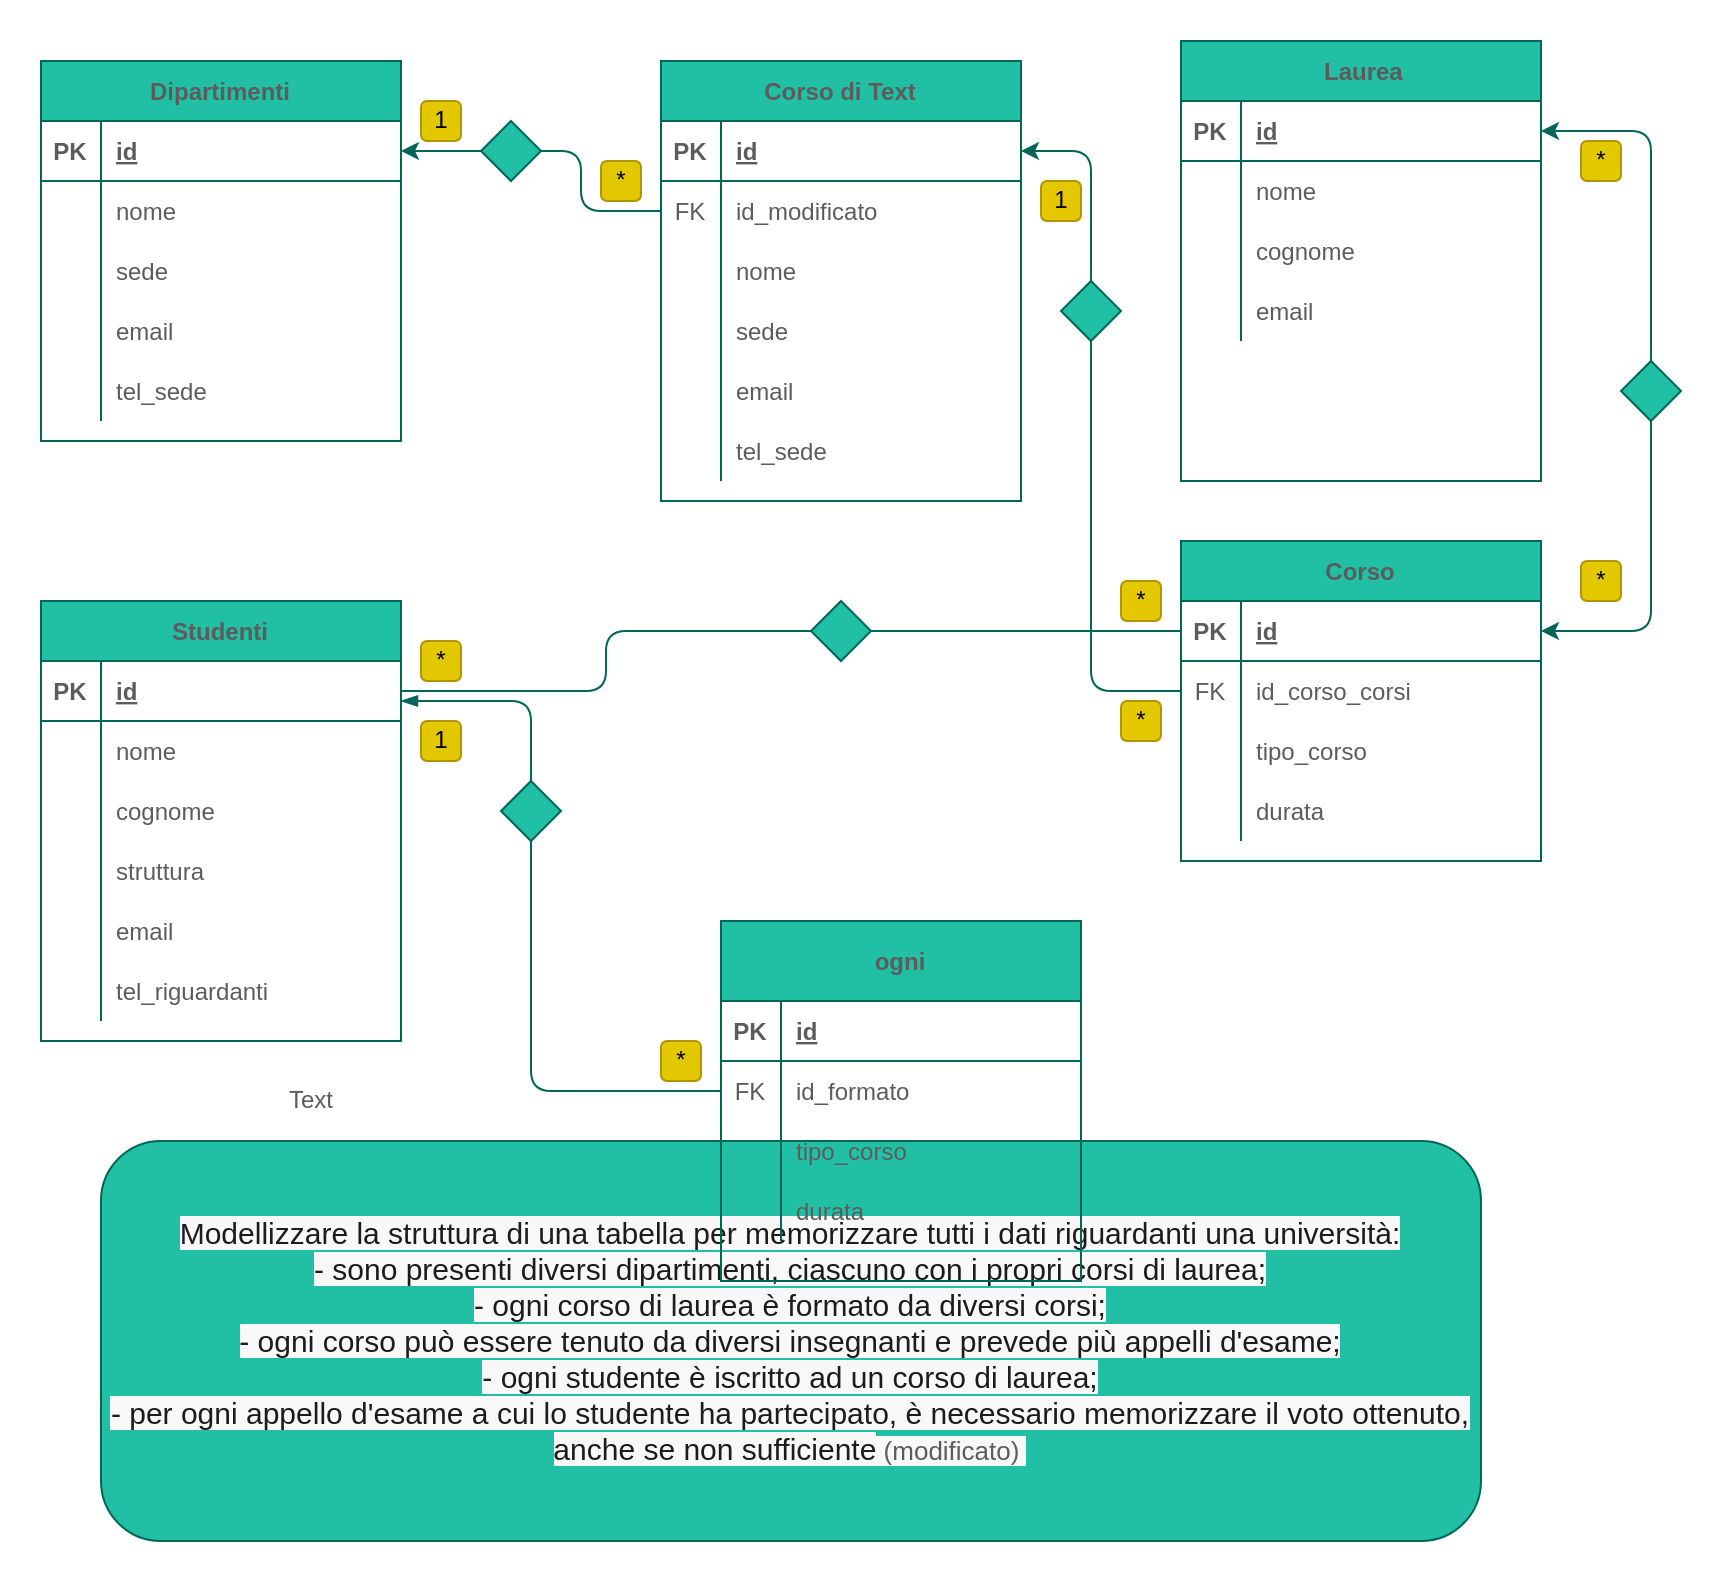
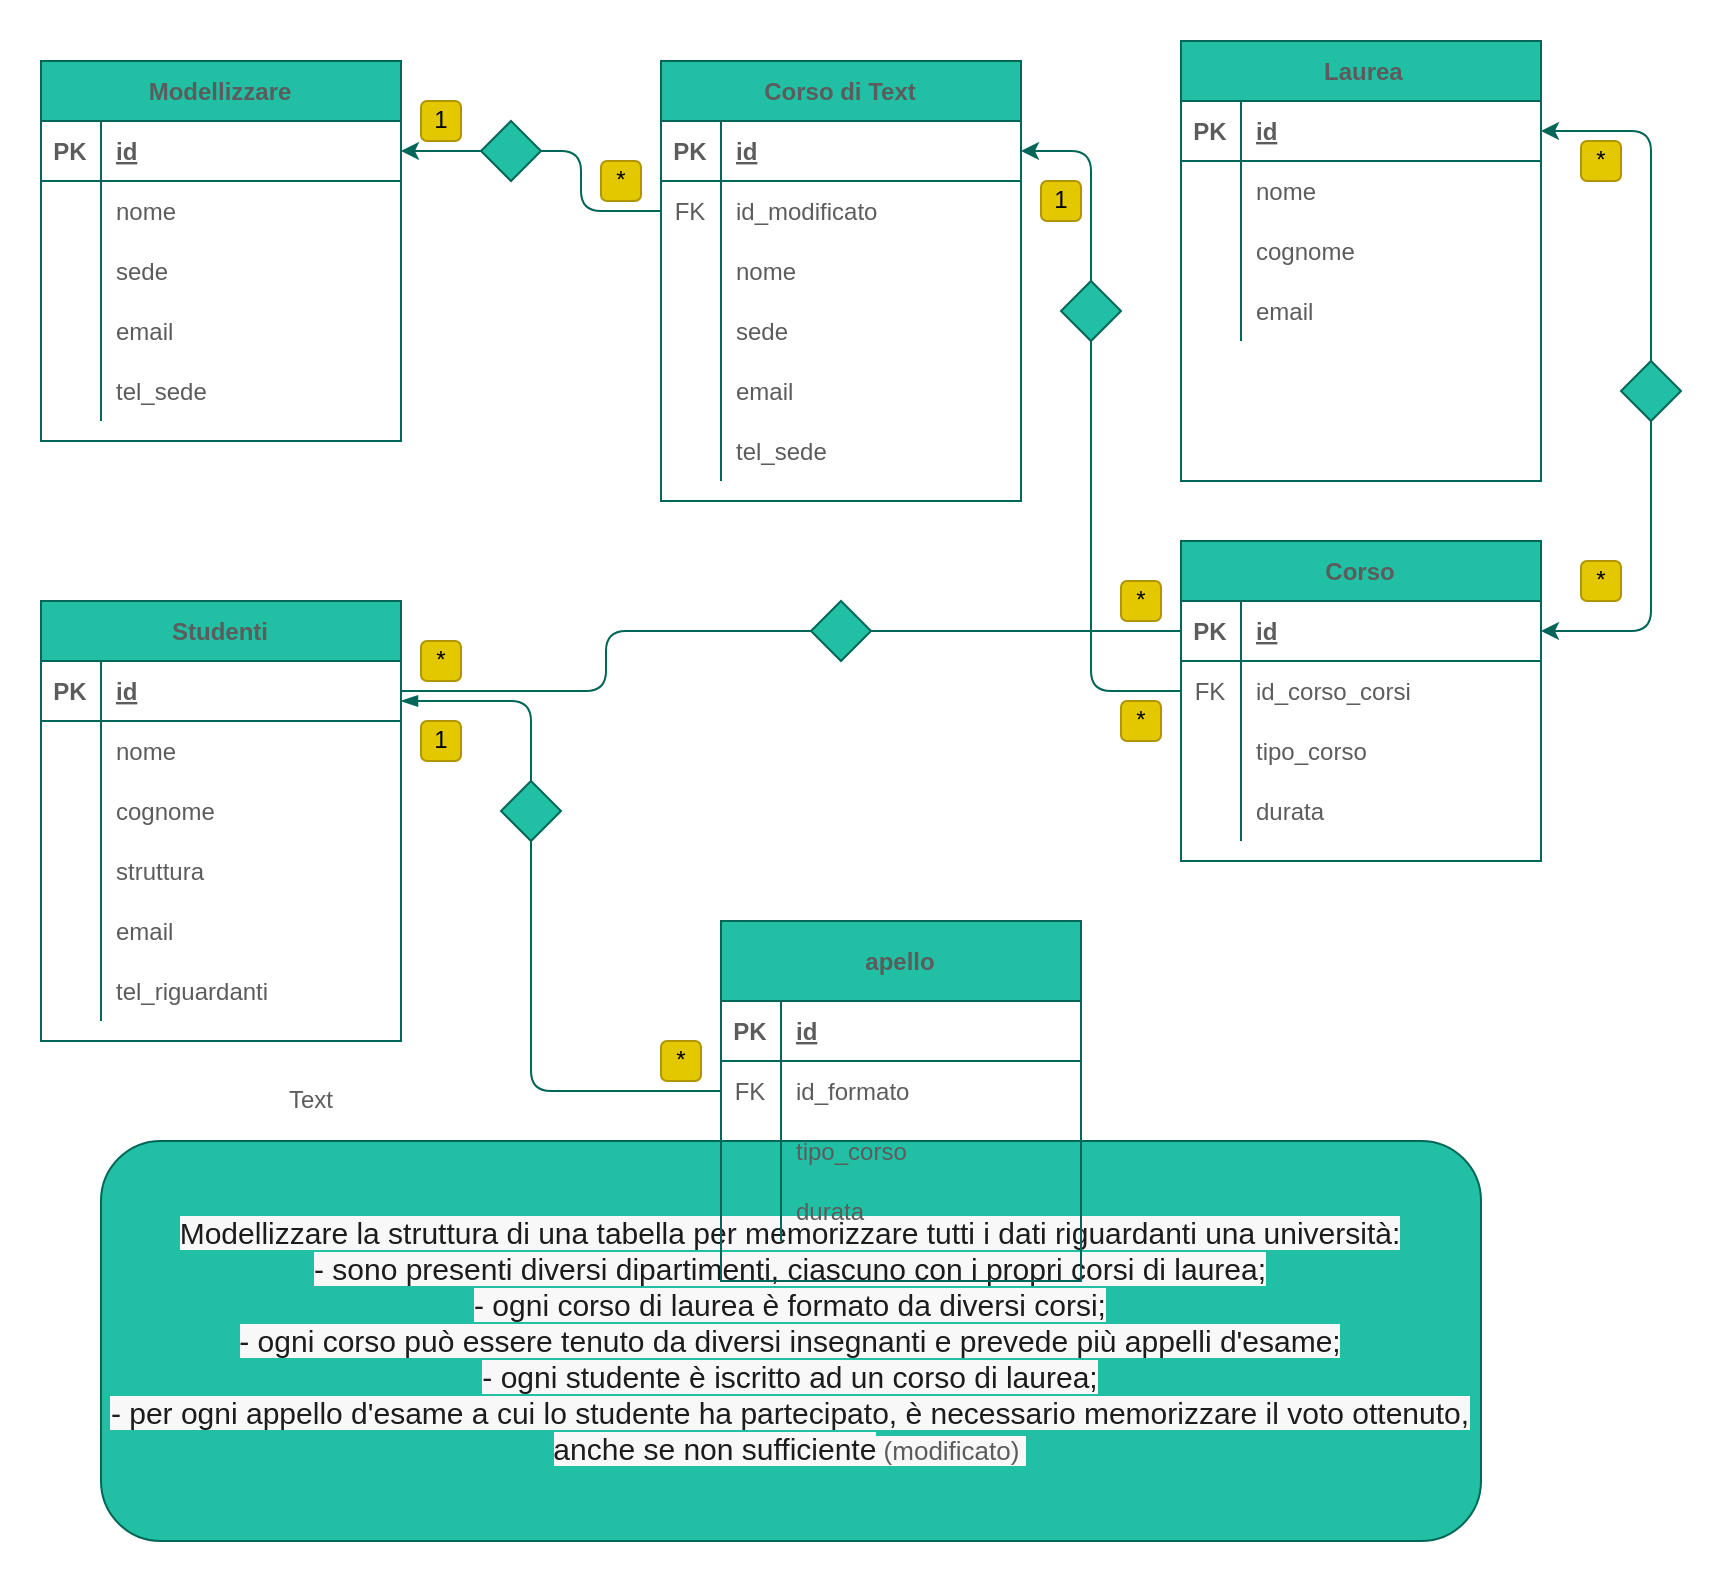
node "Dipartimenti": label "Dipartimenti" -> "Modellizzare"
node "ogni": label "ogni" -> "apello"
